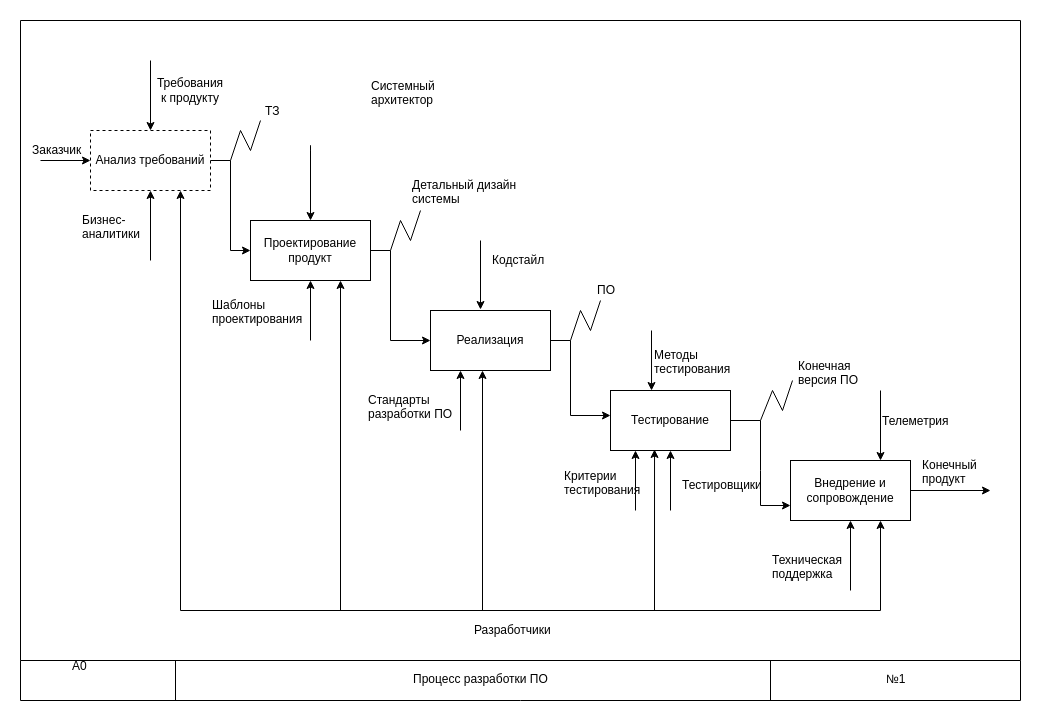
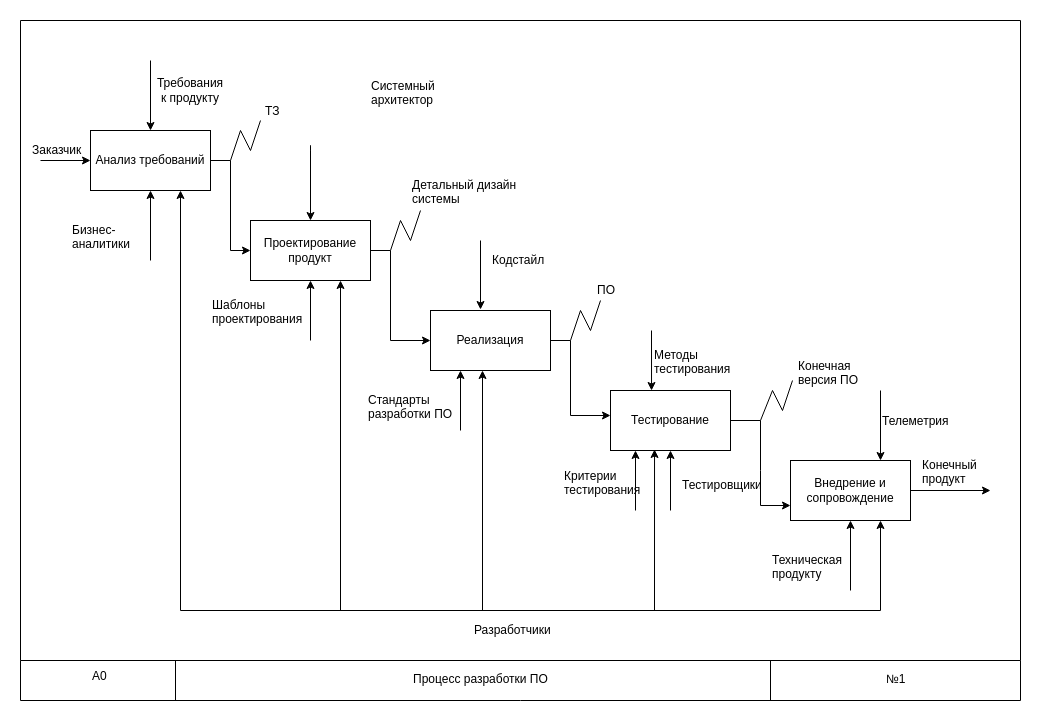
node "Анализ требований": style dashed -> solid
node "Бизнес- аналитики": moved (116, 226) -> (106, 236)
node "Техническая поддержка": label "Техническая поддержка" -> "Техническая продукту"
node "A0": moved (86, 667) -> (106, 677)
